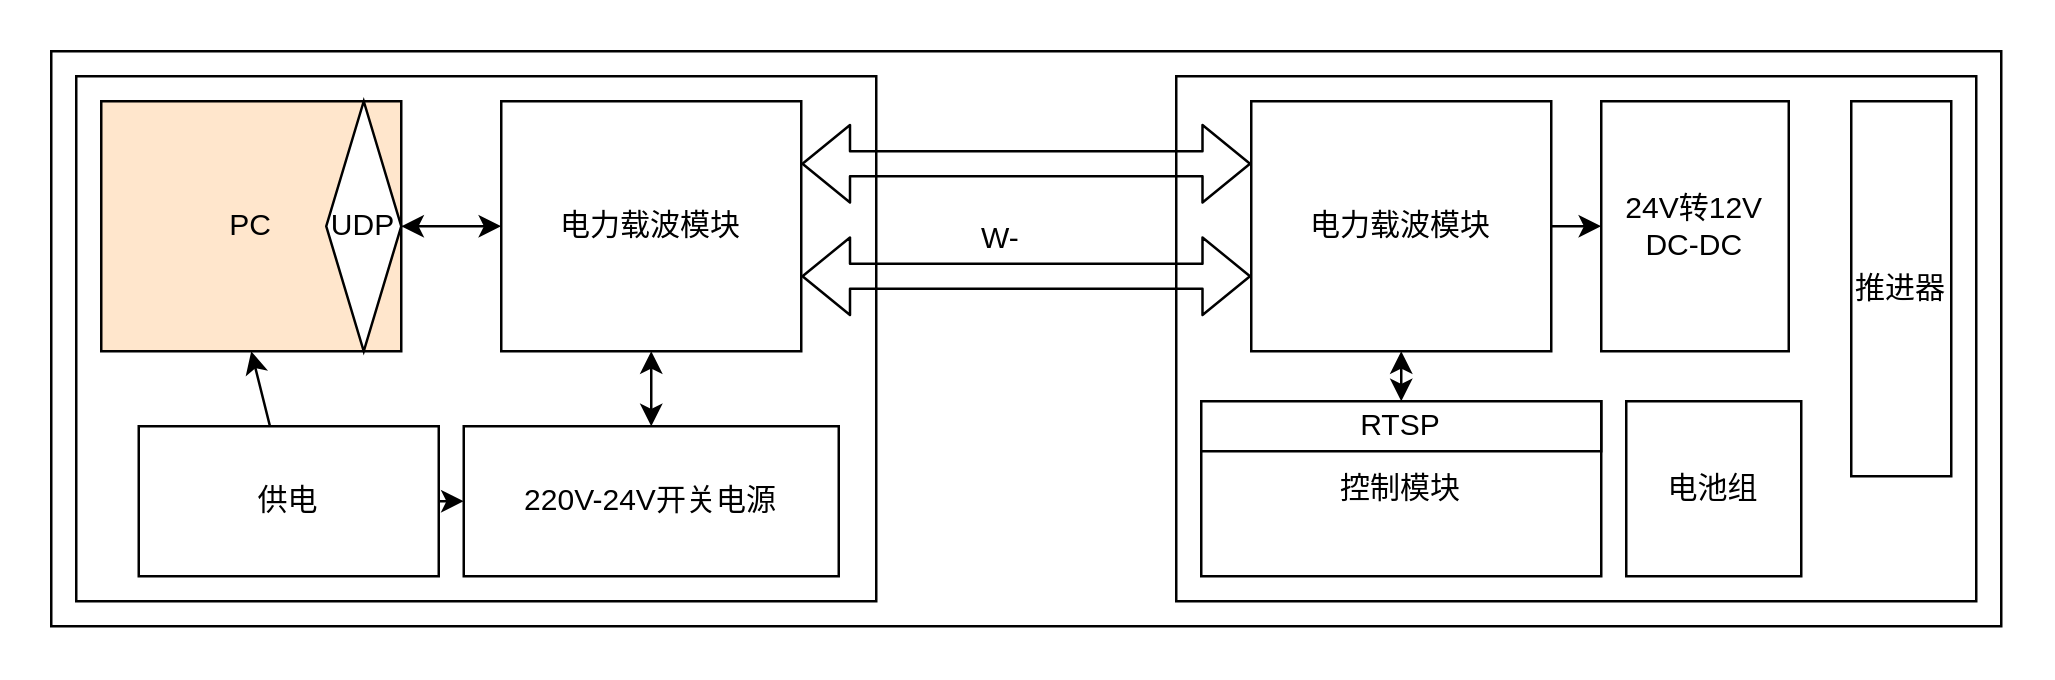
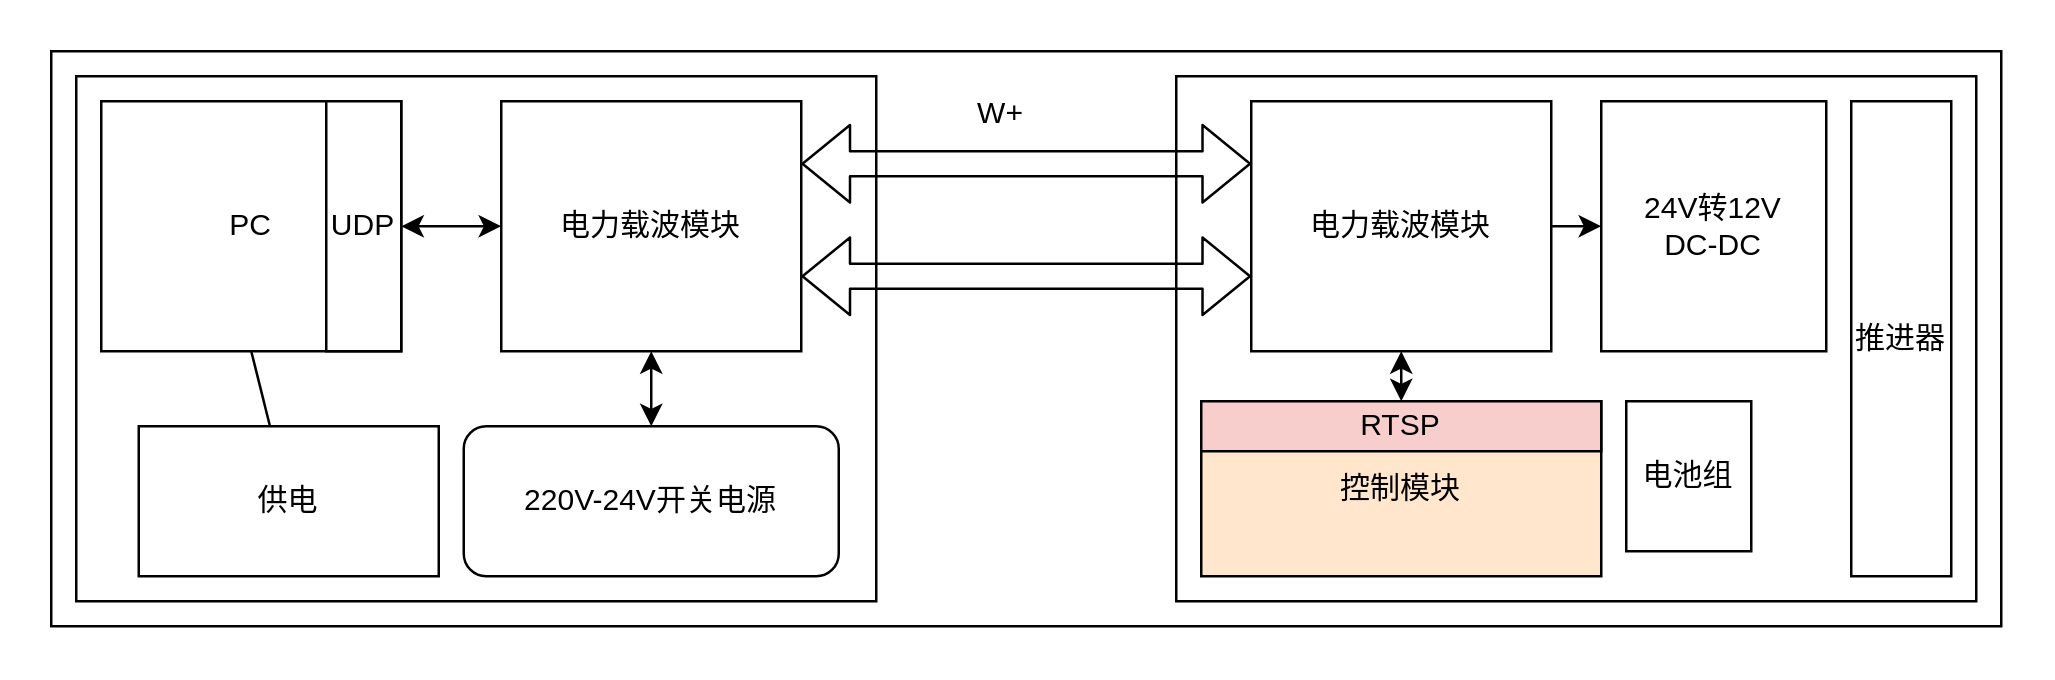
node "W+": added
node "PC": fillcolor #ffe6cc -> #ffffff
node "UDP": shape diamond -> rectangle
node "24V转12V DC-DC": size 188x250 -> 225x250
node "W-": removed
node "推进器": size 100x375 -> 100x475
edge "供电" -> "PC": arrowhead classic -> none
node "RTSP": fillcolor #ffffff -> #f8cecc
node "控制模块": fillcolor #ffffff -> #ffe6cc
node "电池组": size 175x175 -> 125x150
edge "供电" -> "220V-24V开关电源": removed
node "220V-24V开关电源": shape rectangle -> rounded rectangle
